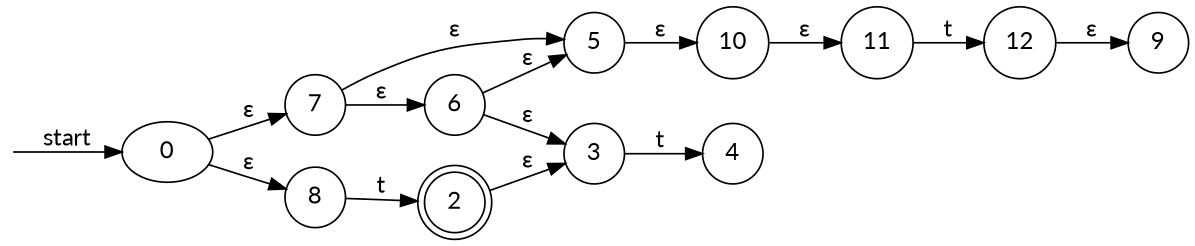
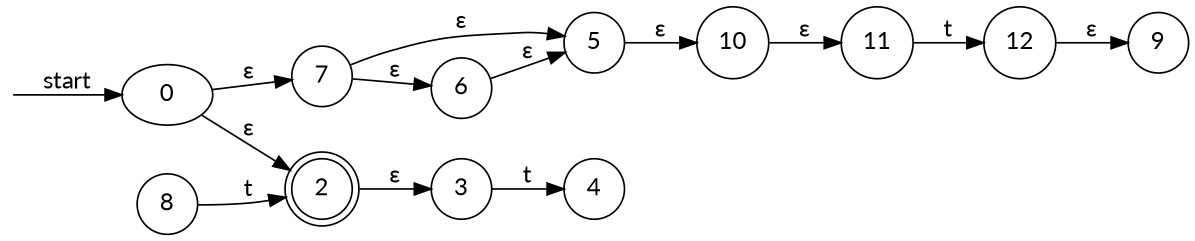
edge "6" -> "3": removed, label "ε"
edge "0" -> "8": now "0" -> "2"
